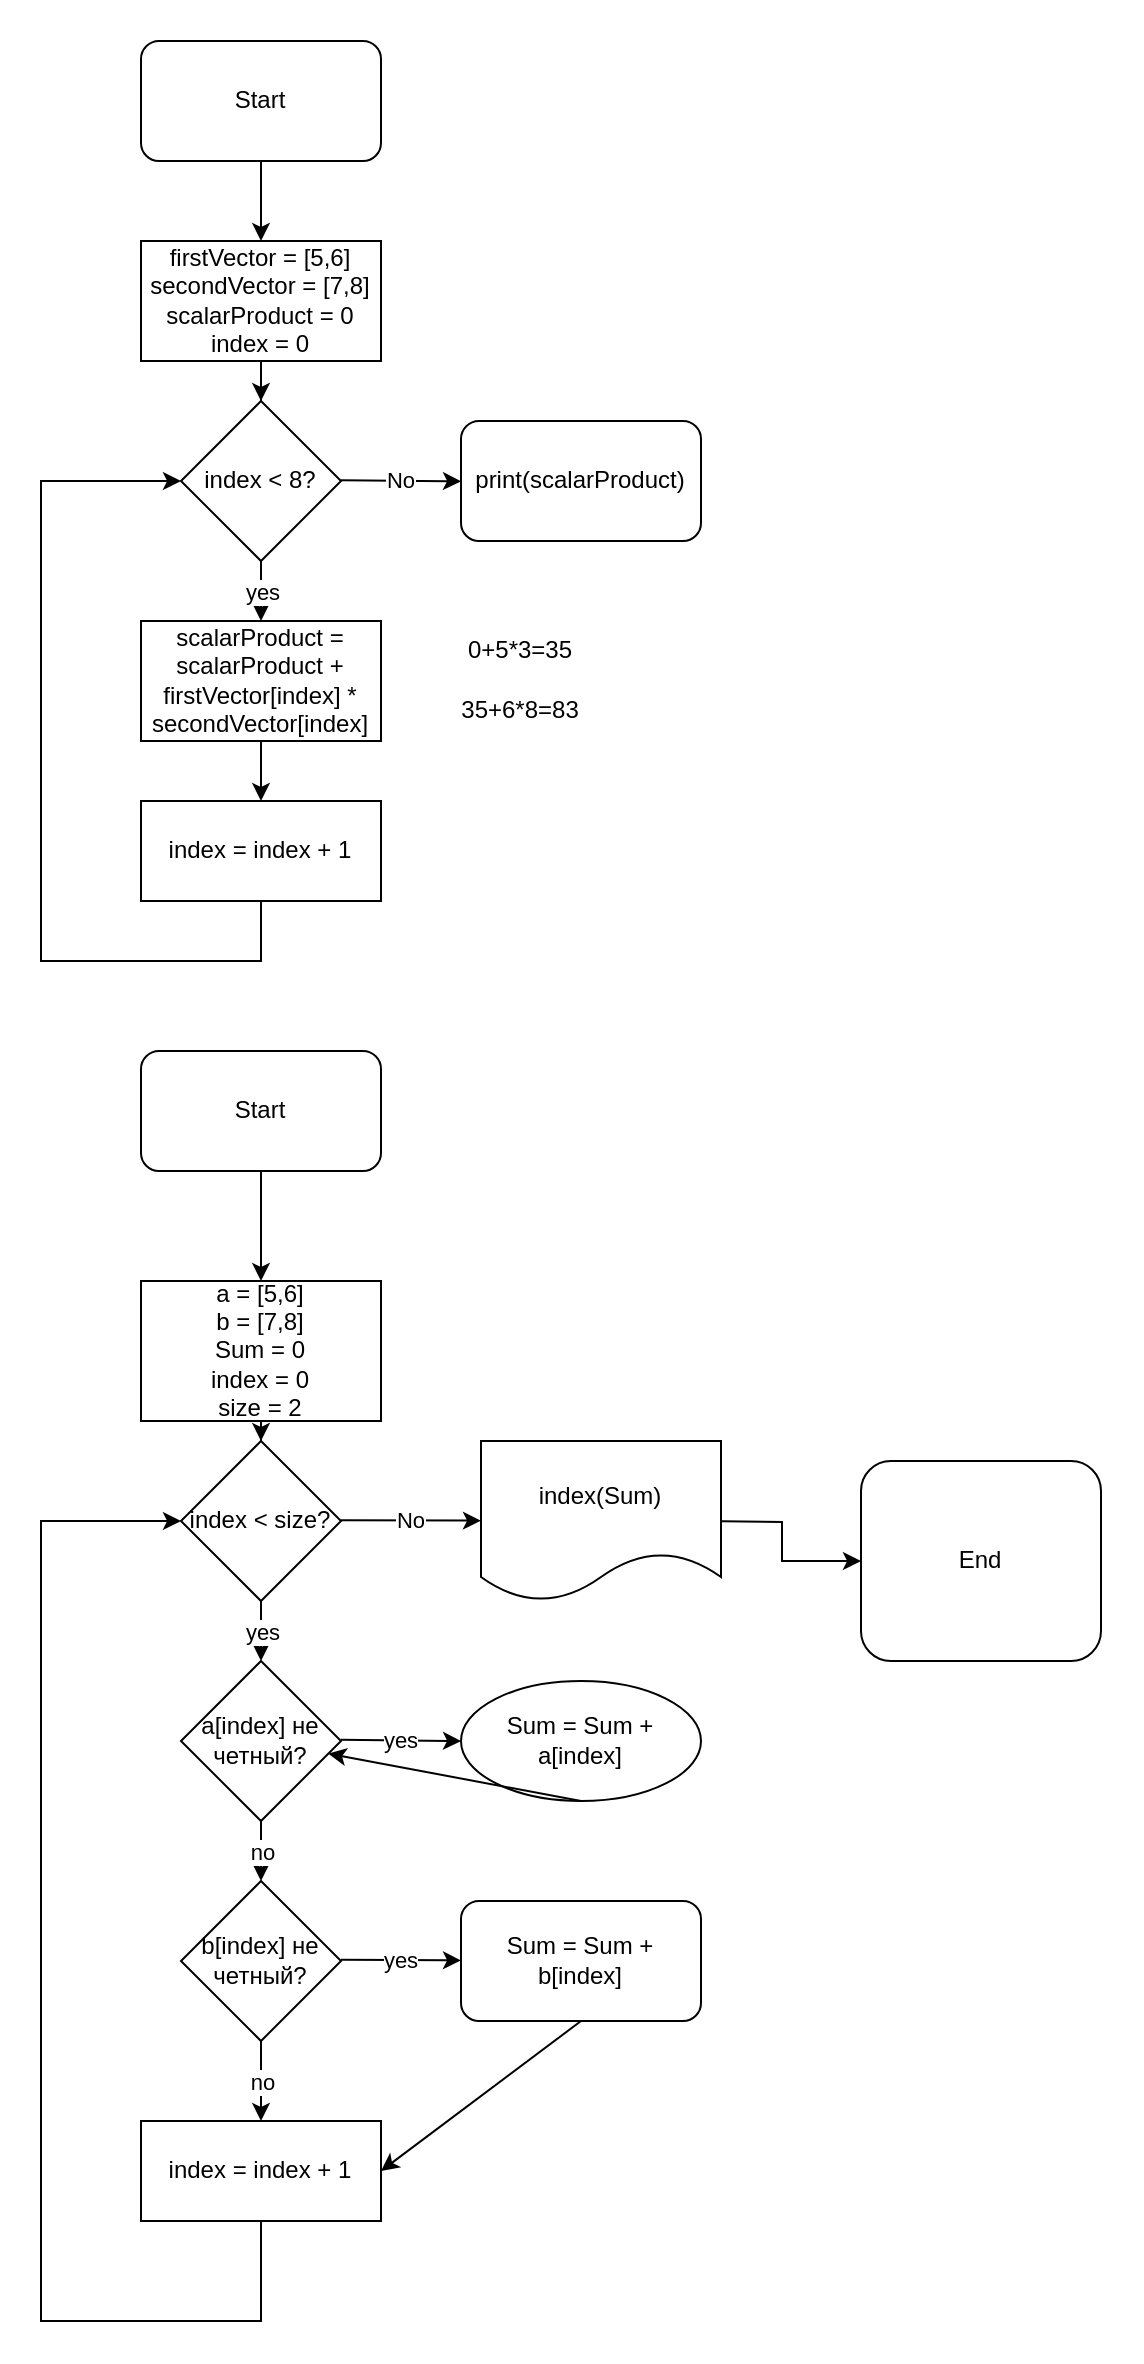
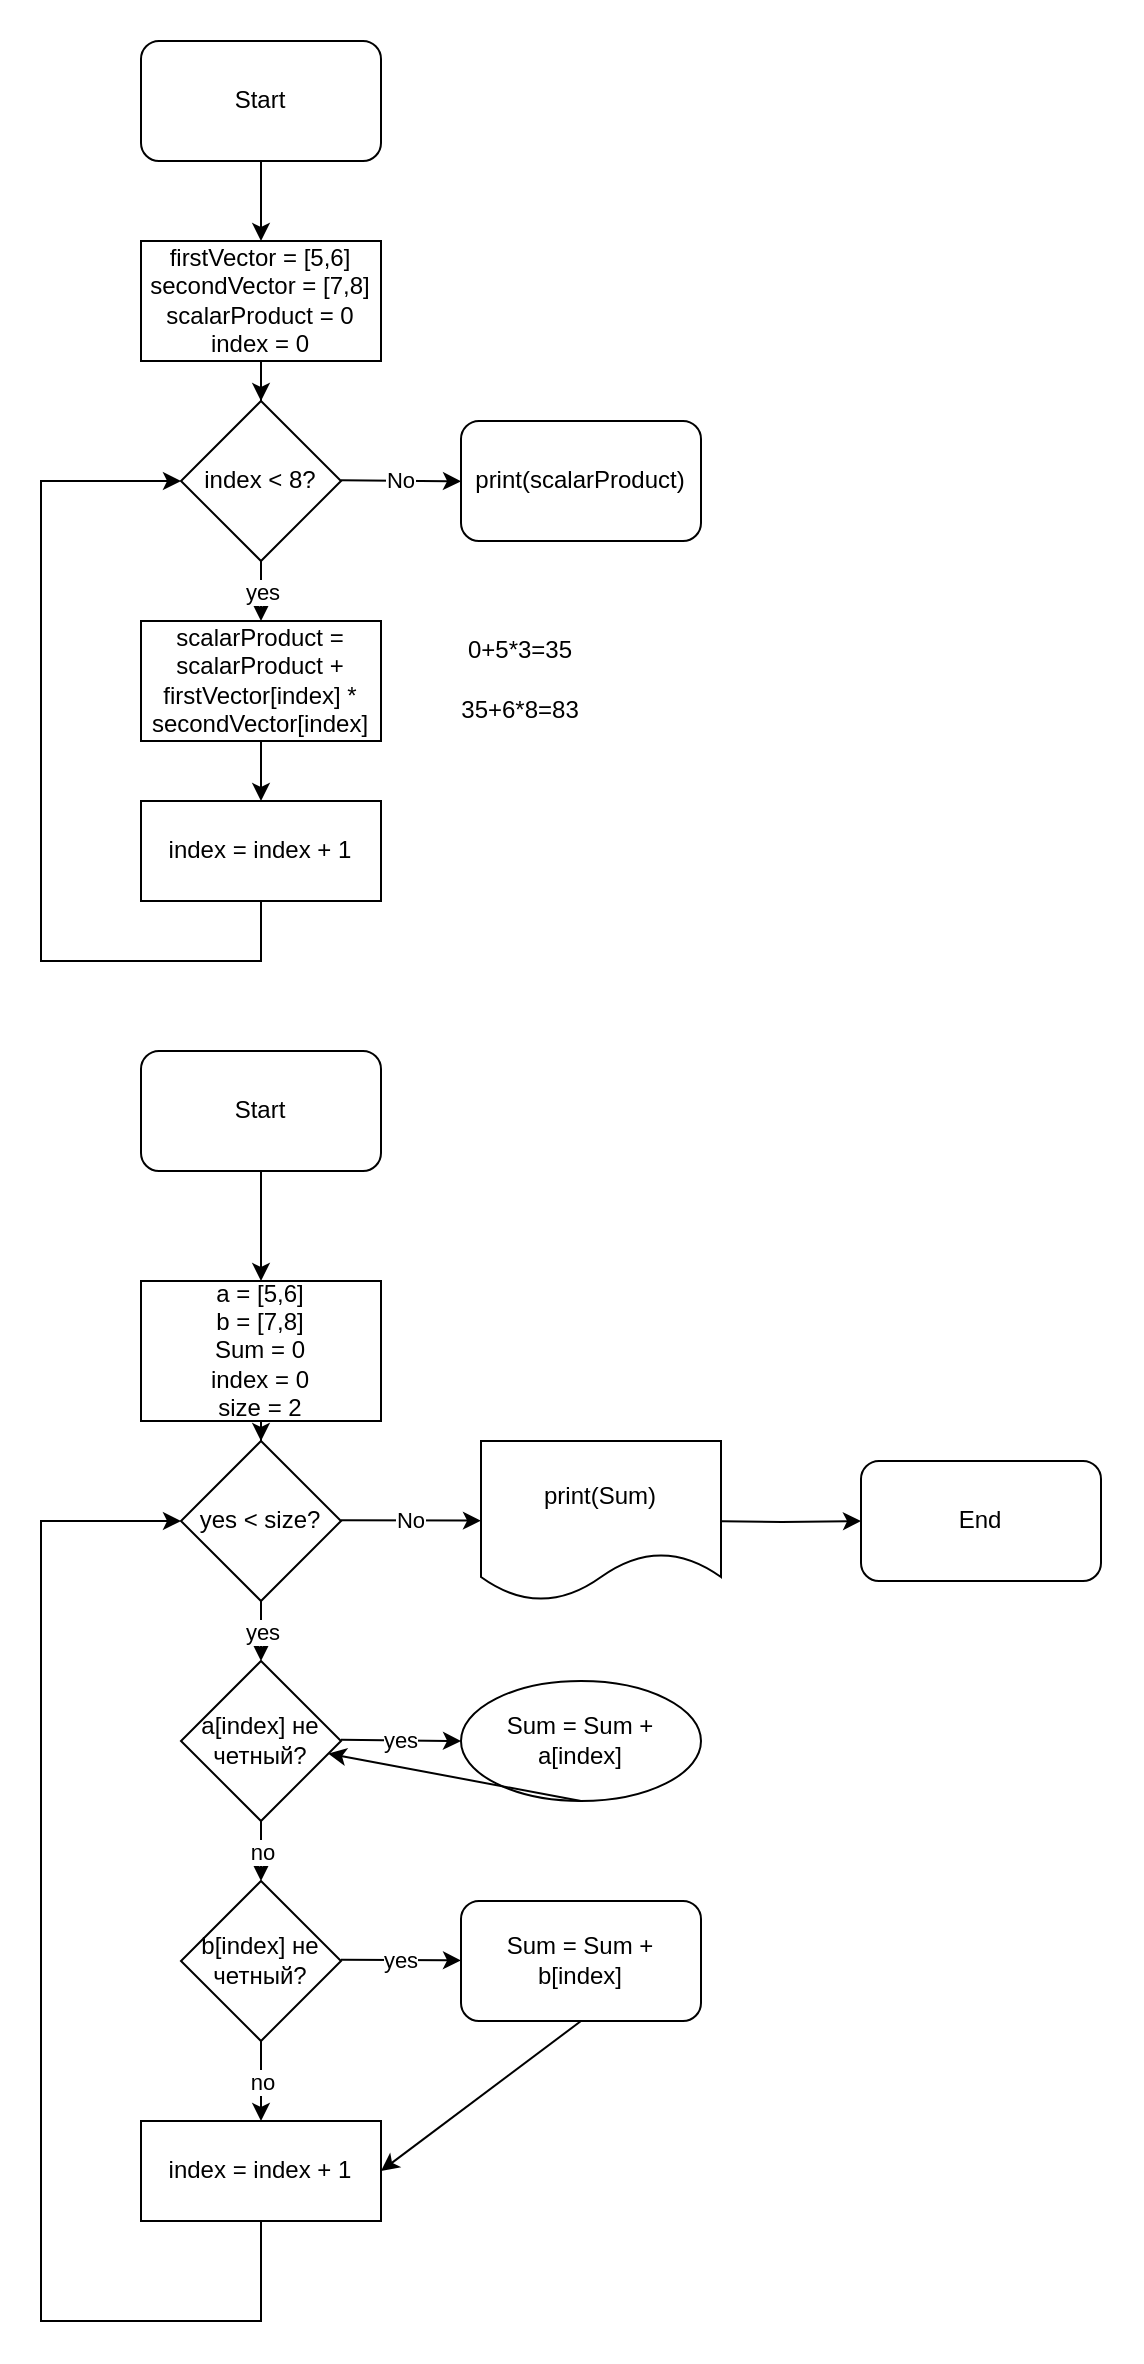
node "index(Sum)": label "index(Sum)" -> "print(Sum)"
node "index < size?": label "index < size?" -> "yes < size?"
node "End": size 240x200 -> 240x120
